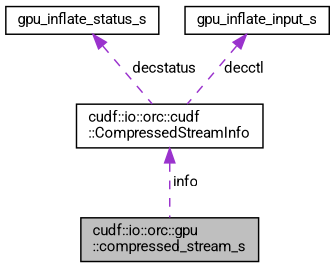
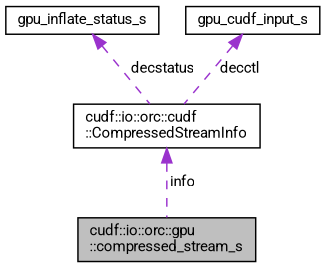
node "gpu_inflate_input_s": label "gpu_inflate_input_s" -> "gpu_cudf_input_s"
